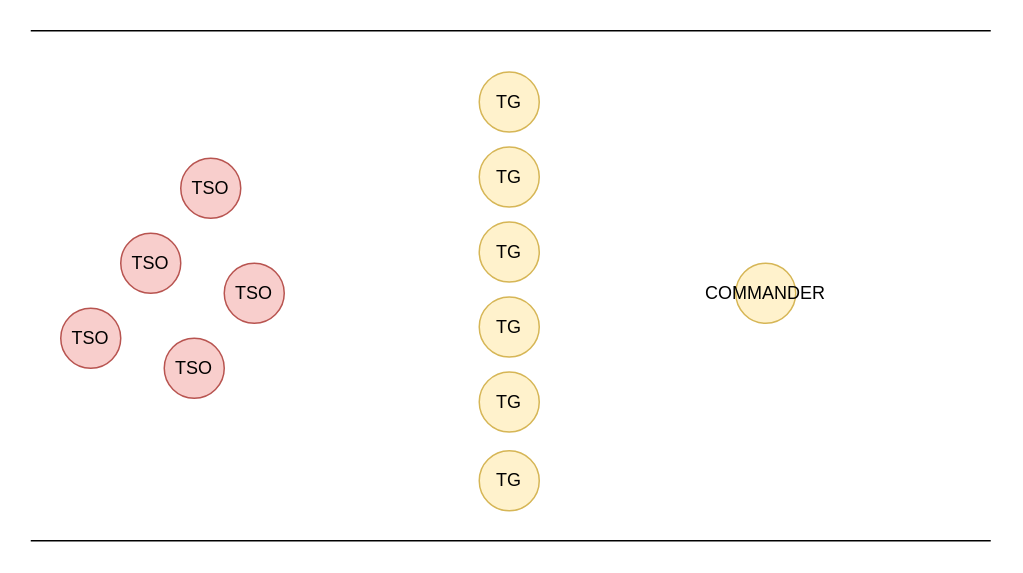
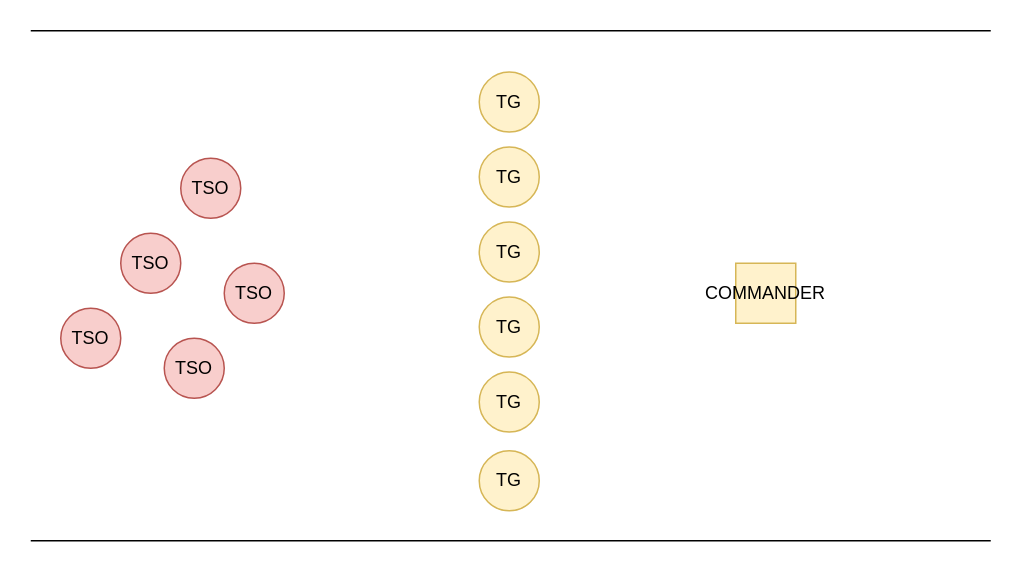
node "COMMANDER": shape ellipse -> rectangle
